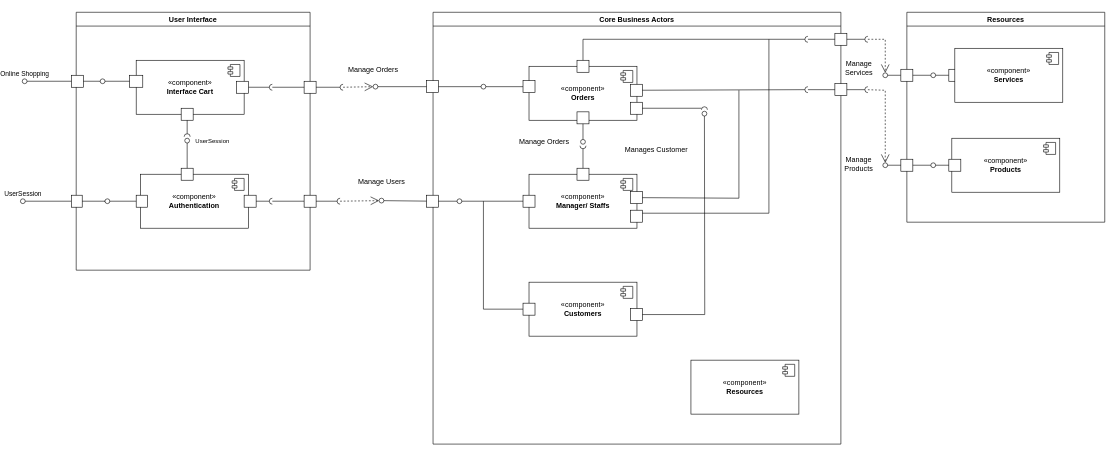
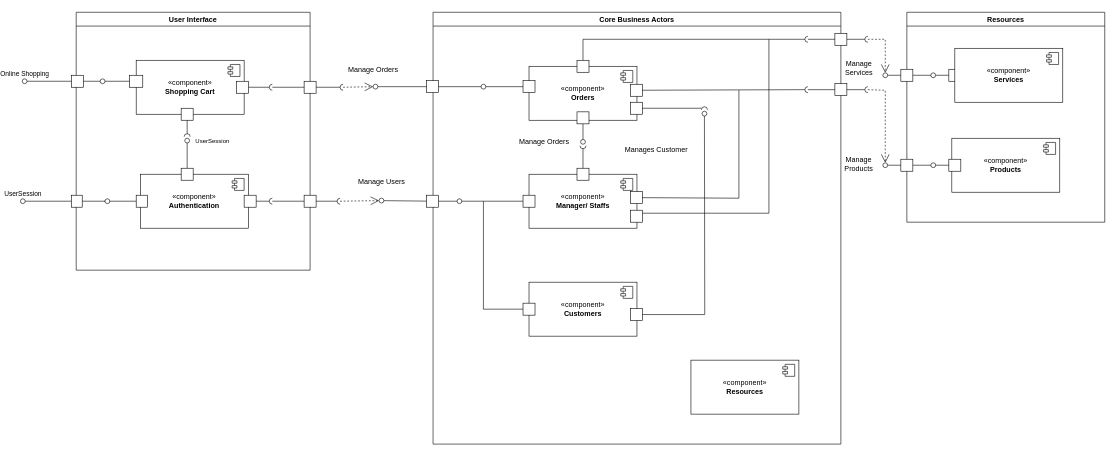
node "«component» Interface Cart": label "«component» Interface Cart" -> "«component» Shopping Cart"
